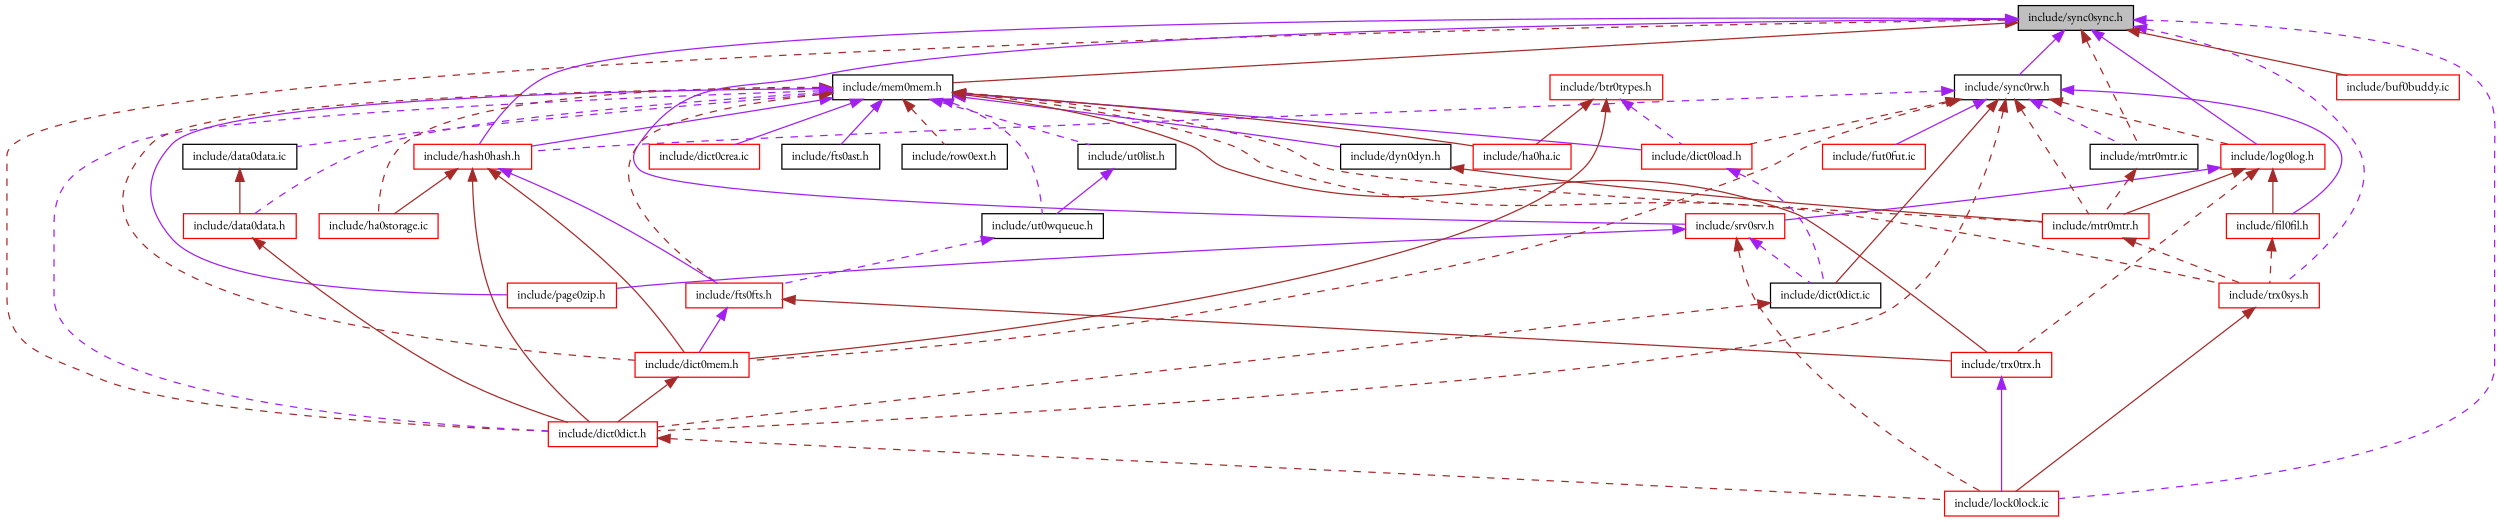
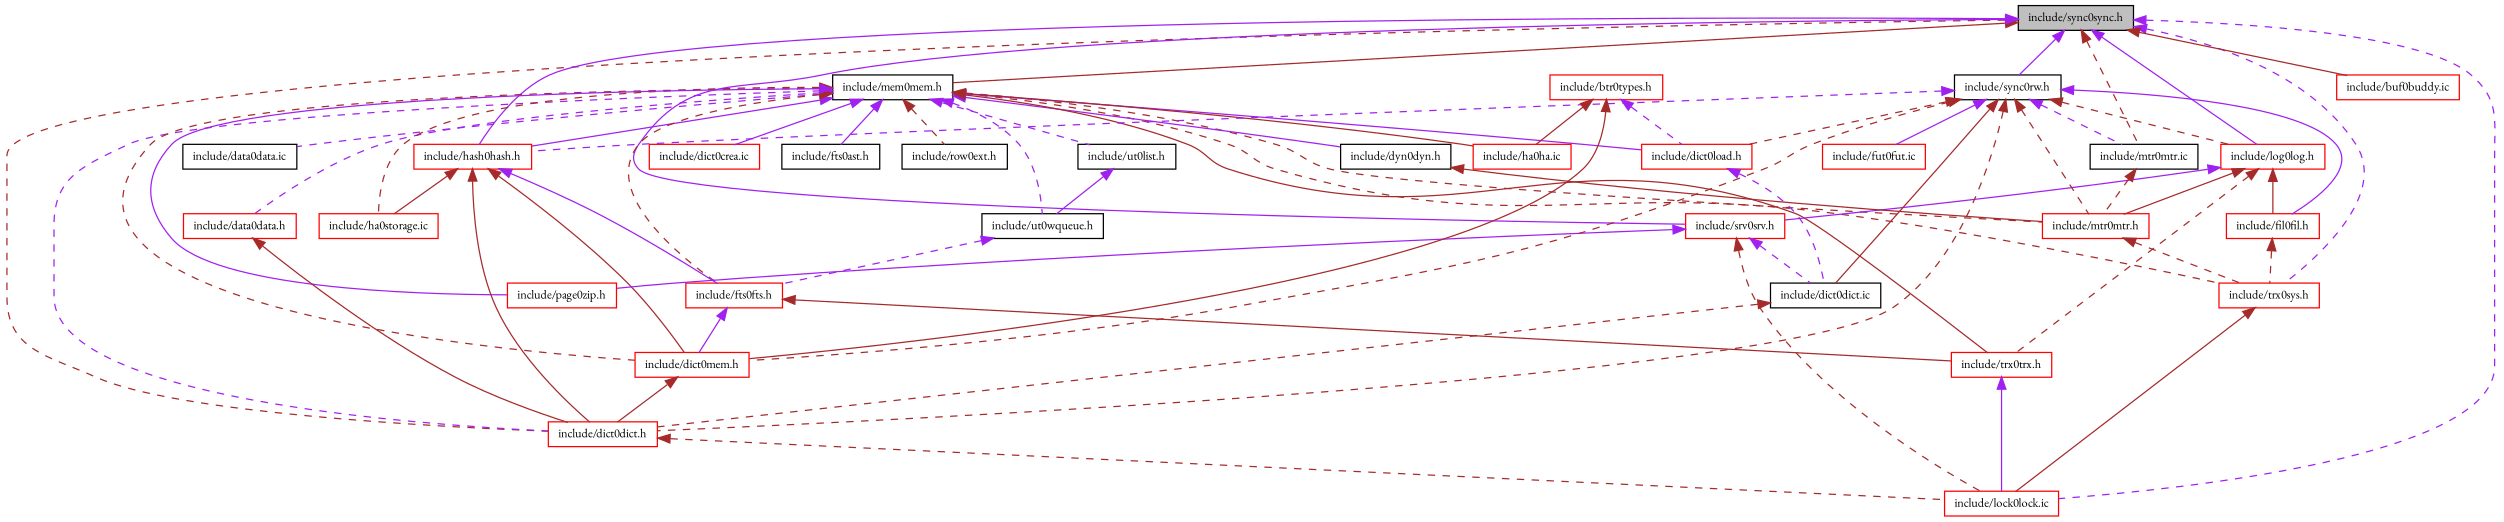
edge "include/data0data.h" -> "include/data0data.ic": removed
